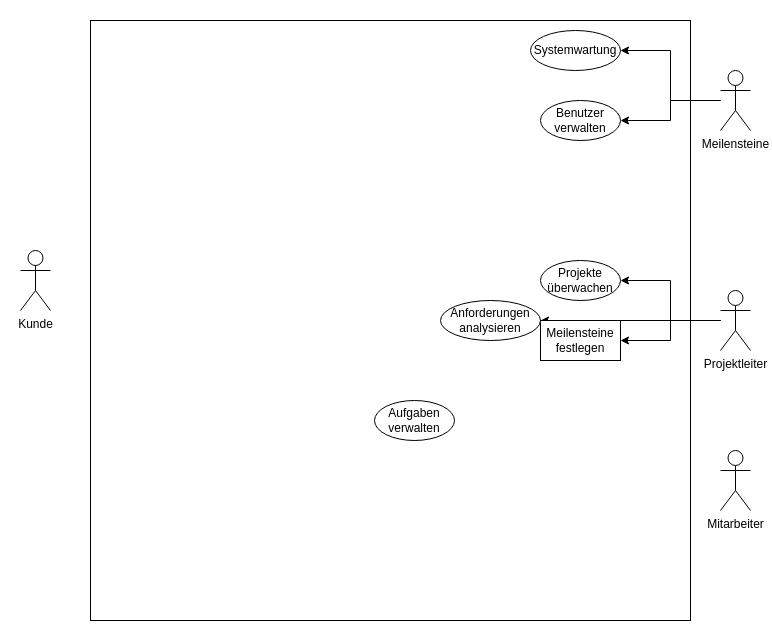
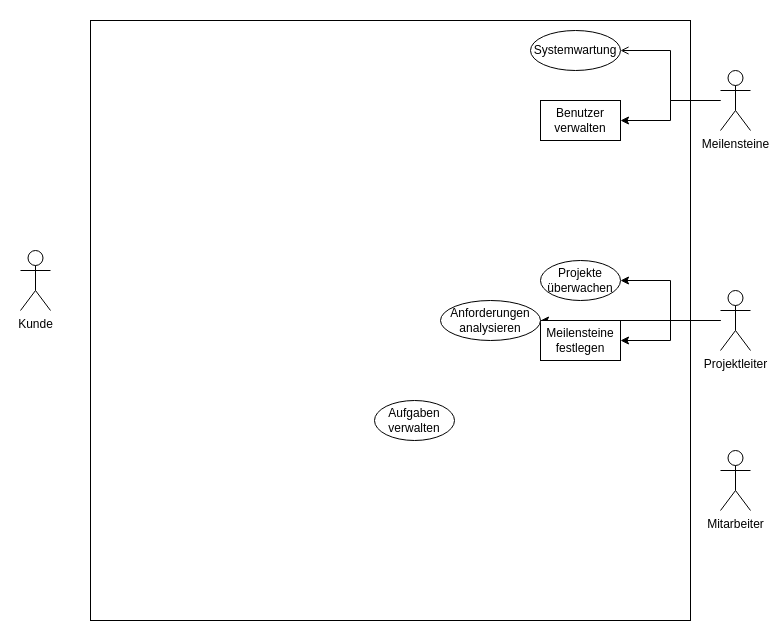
edge "Meilensteine" -> "Systemwartung": arrowhead classic -> open
node "Benutzer verwalten": shape ellipse -> rectangle
